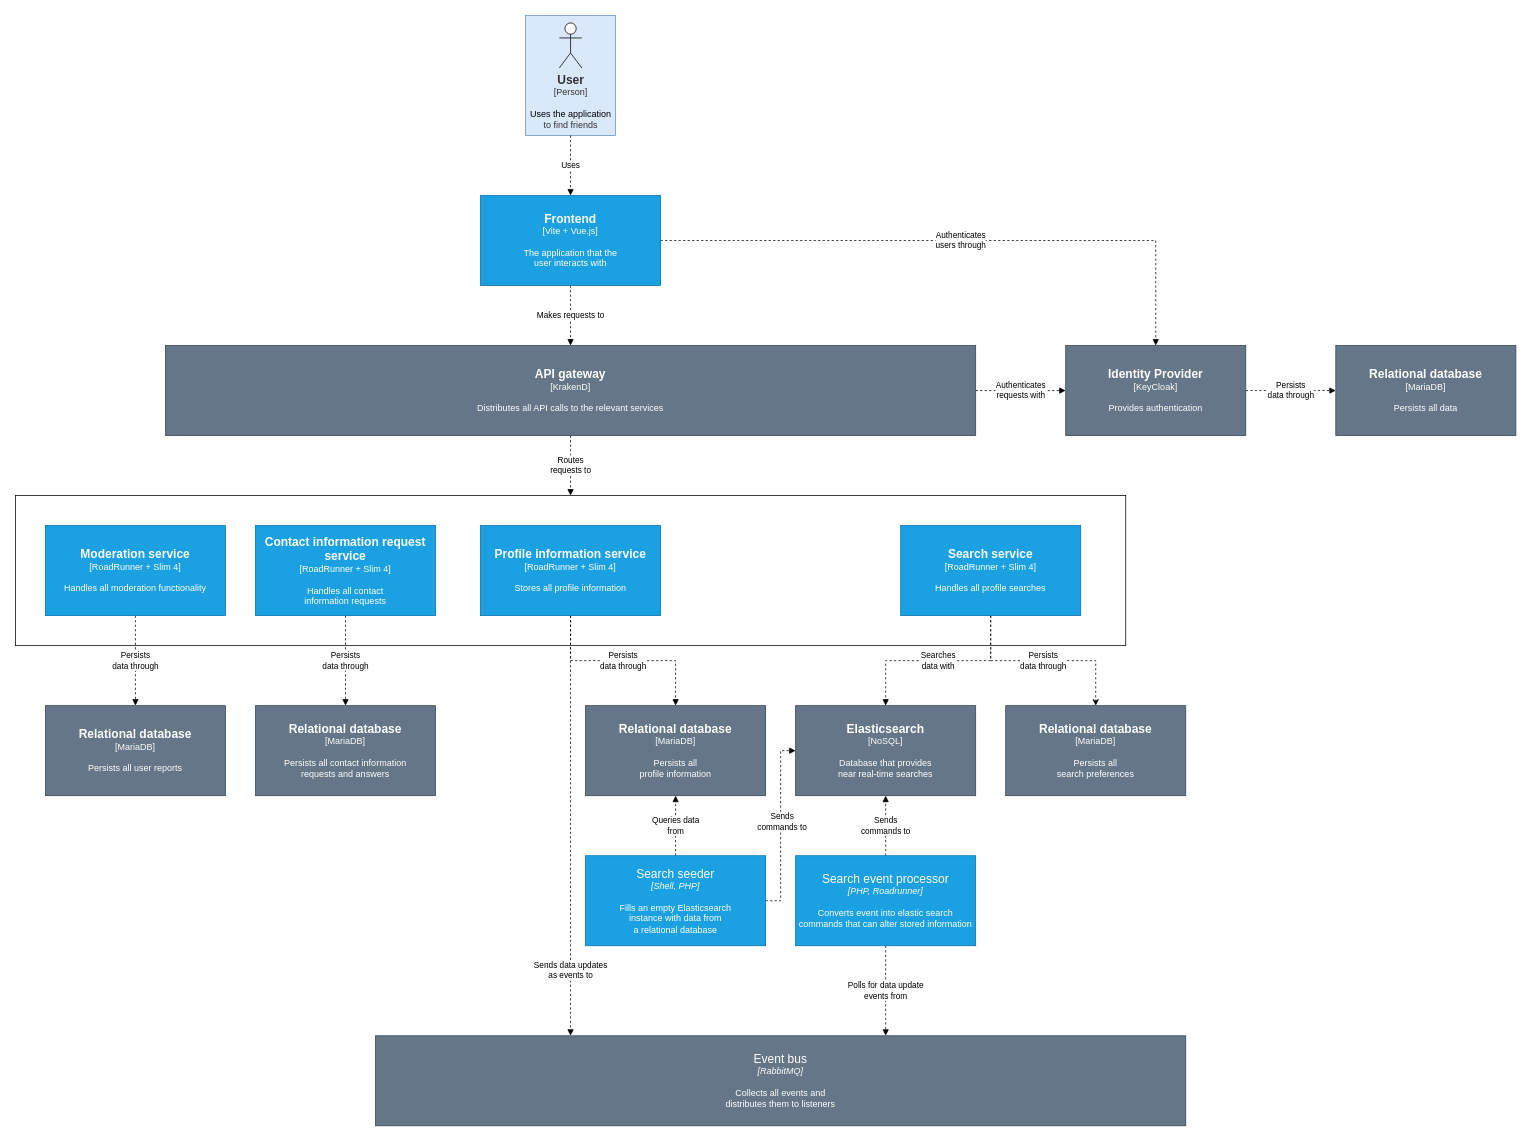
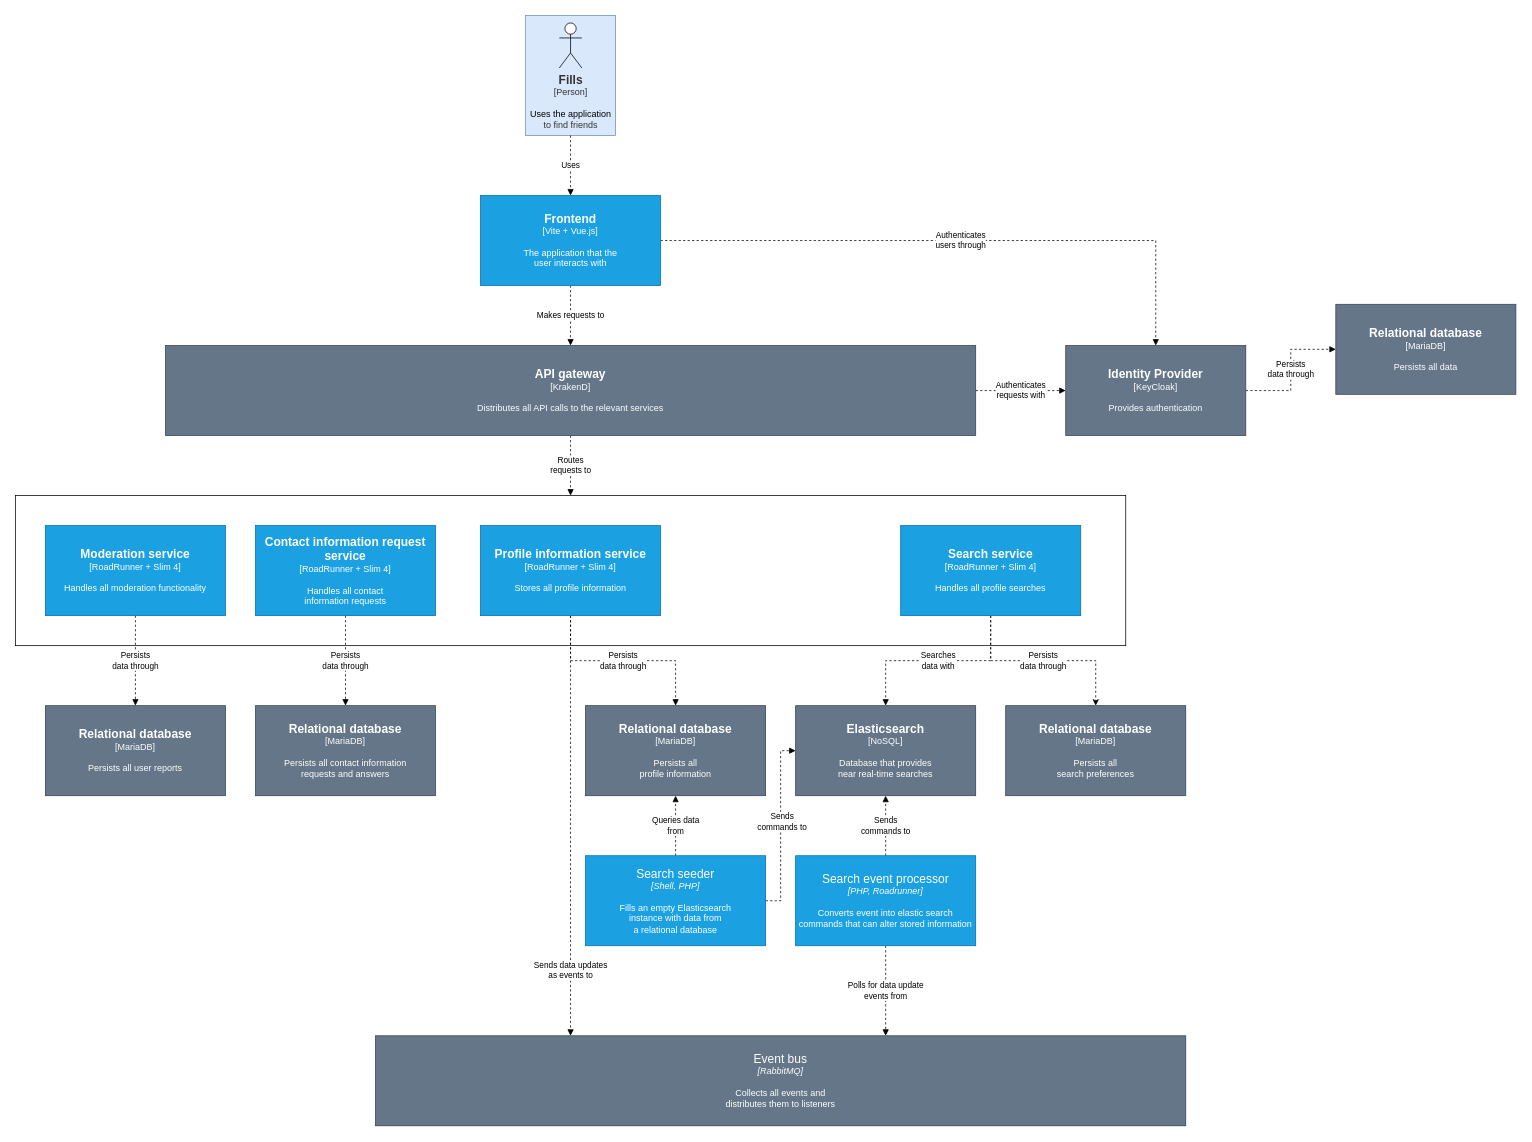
node "User[Person]Uses the applicationto find friends": label "User[Person]Uses the applicationto find friends" -> "Fills[Person]Uses the applicationto find friends"
node "Relational database [MariaDB] Persists all data": moved (1425, 390) -> (1425, 349)
